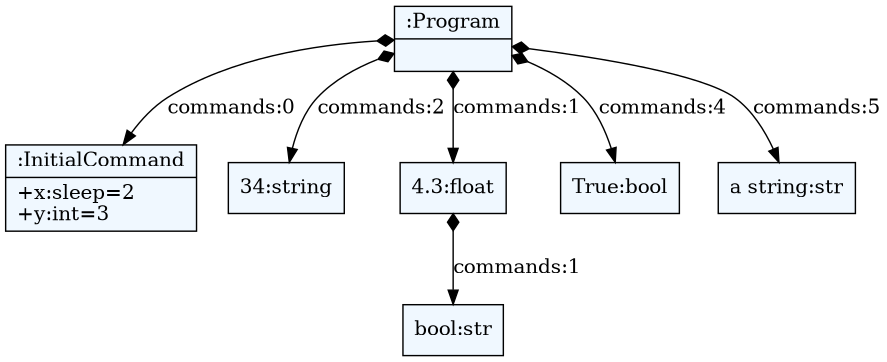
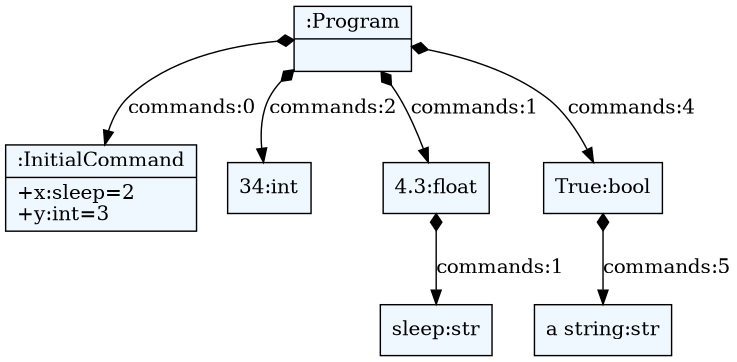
edge ":Program" -- "a string:str": now "True:bool" -- "a string:str"
node "34:string": label "34:string" -> "34:int"
node "bool:str": label "bool:str" -> "sleep:str"
